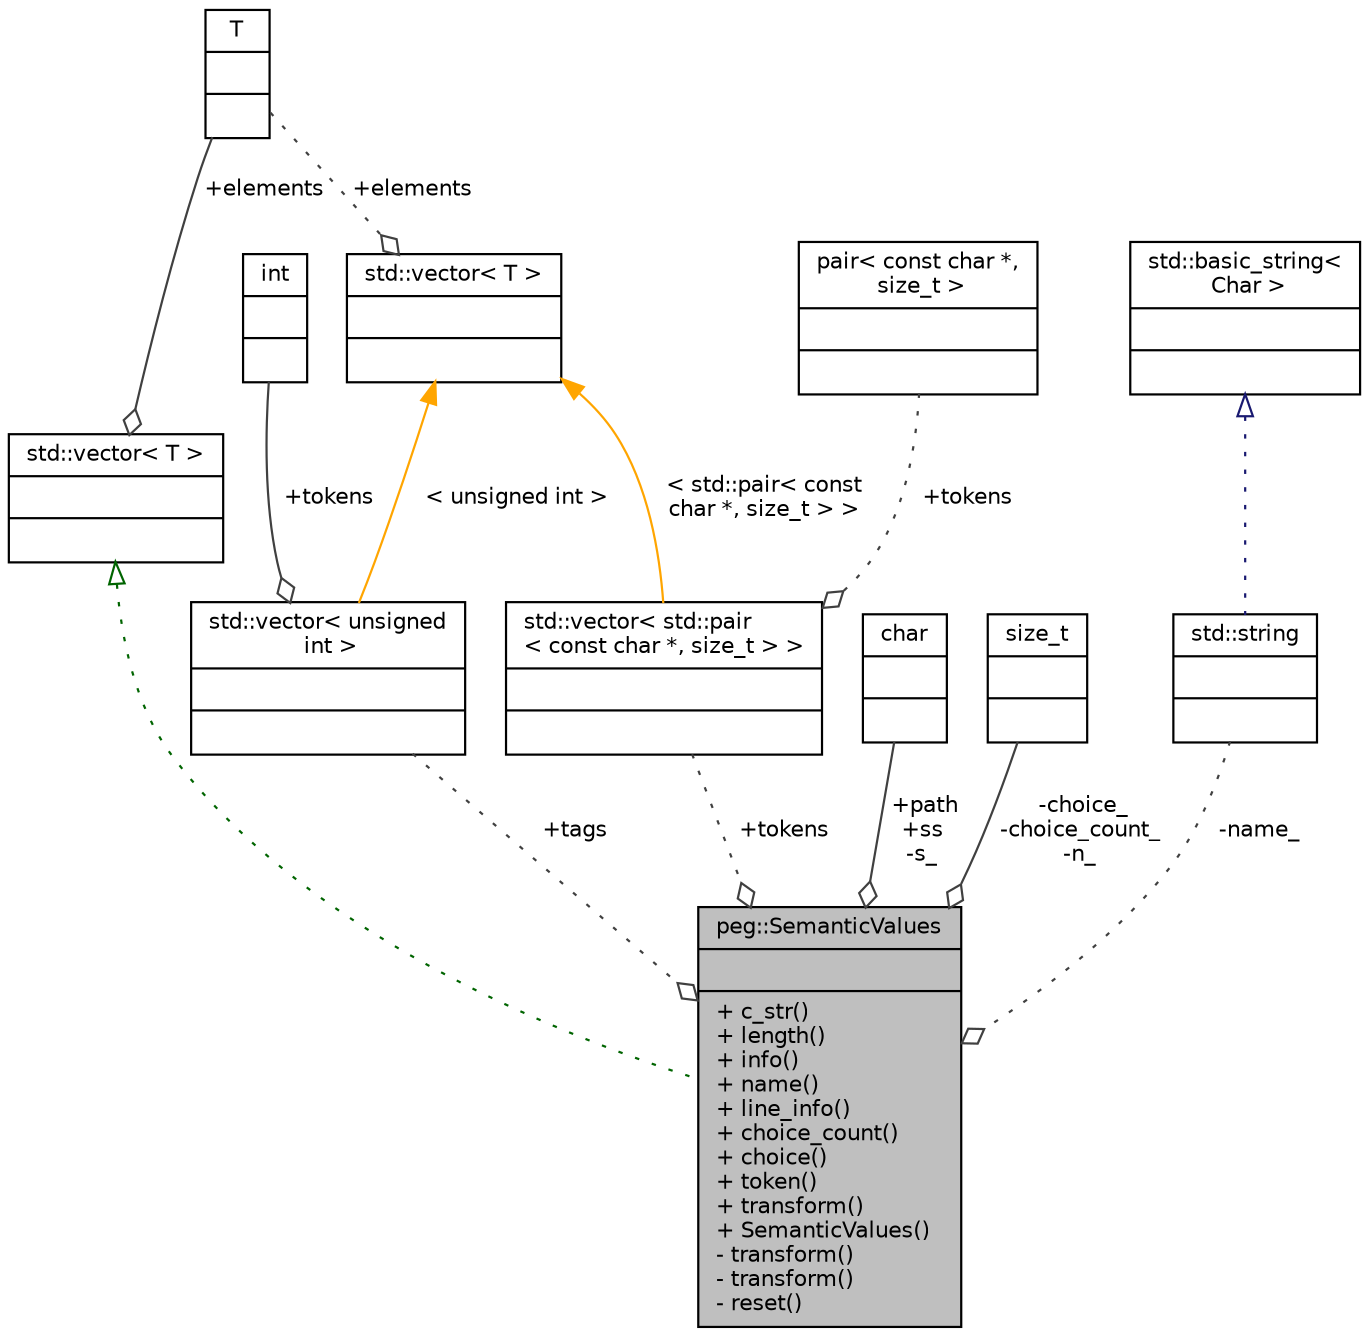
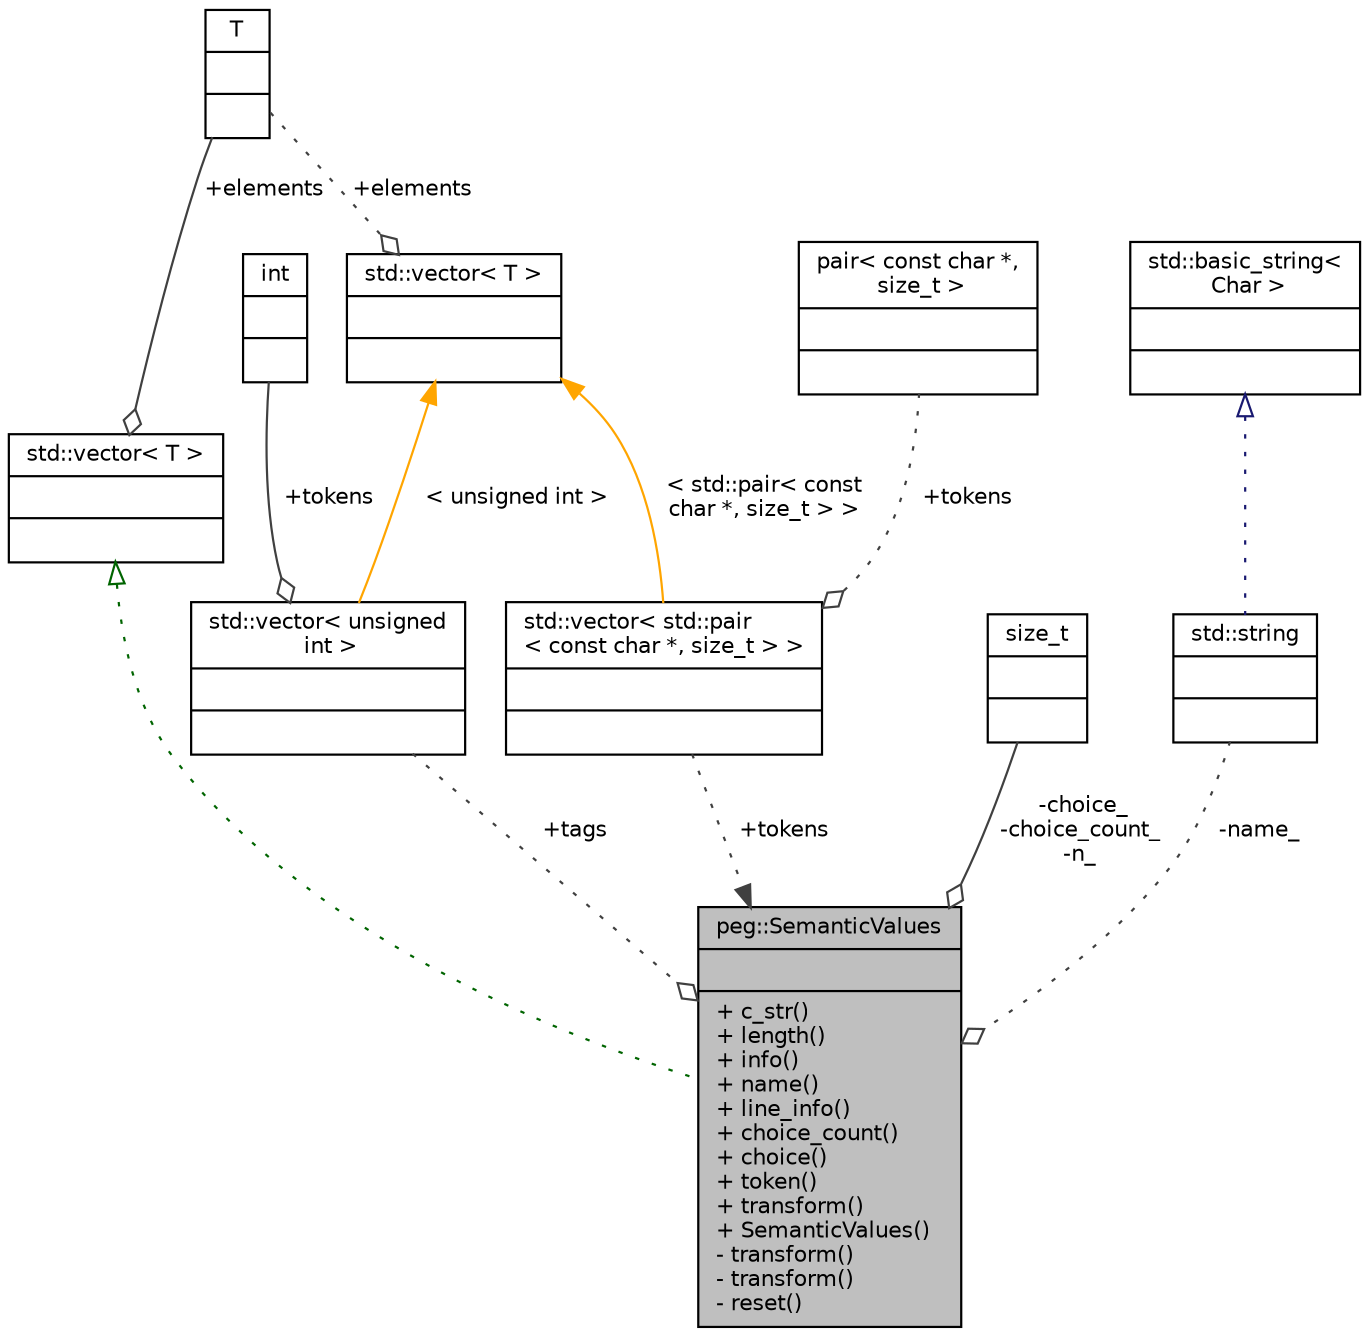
node "char": removed
edge "std::vector< std::pair" -> "peg::SemanticValues": arrowhead odiamond -> normal
